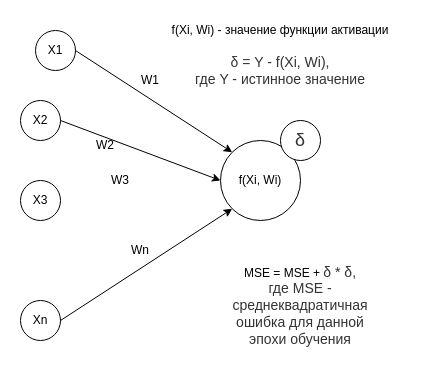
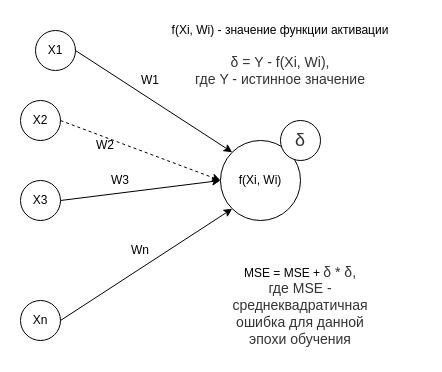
edge "X2" -> "f(Xi, Wi)": style solid -> dashed
edge "X3" -> "f(Xi, Wi)": added
